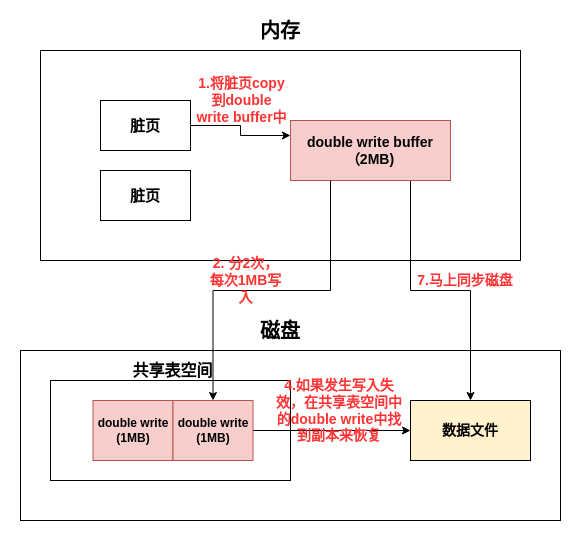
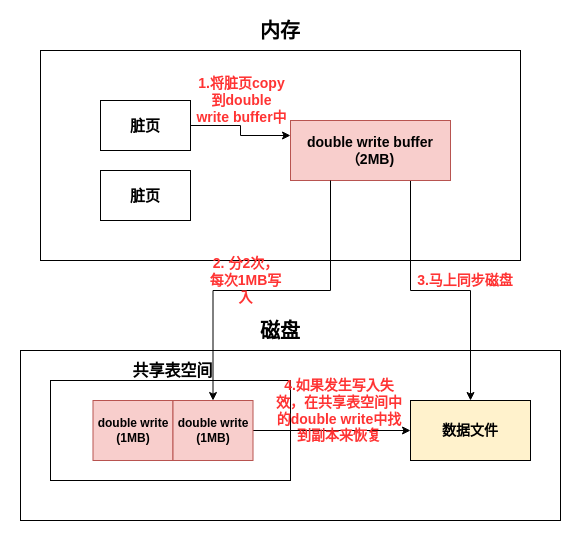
node "7.马上同步磁盘": label "7.马上同步磁盘" -> "3.马上同步磁盘"
